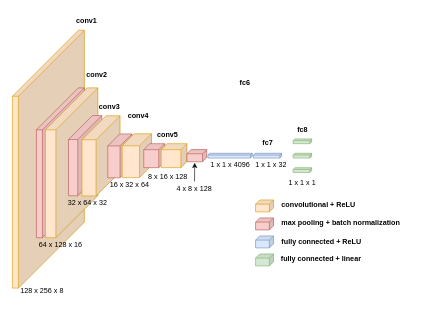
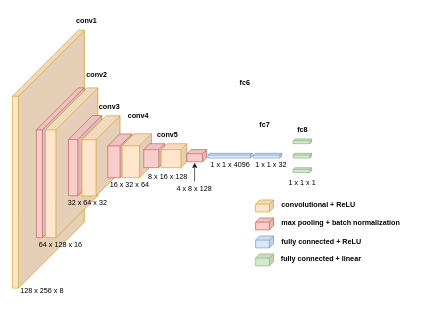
node "fc7": moved (268, 143) -> (265, 125)
